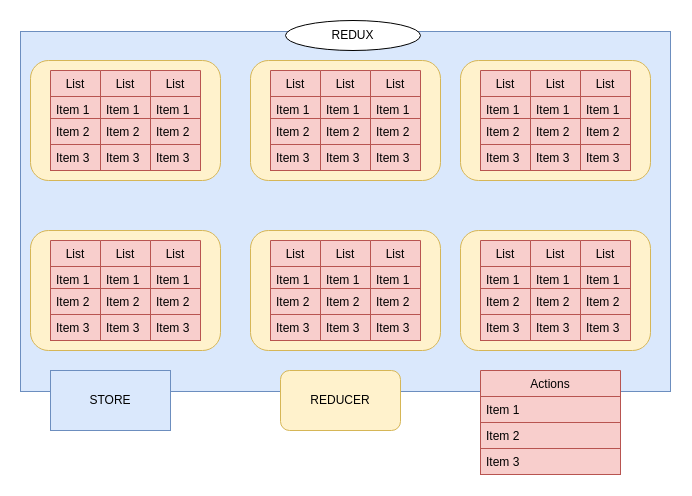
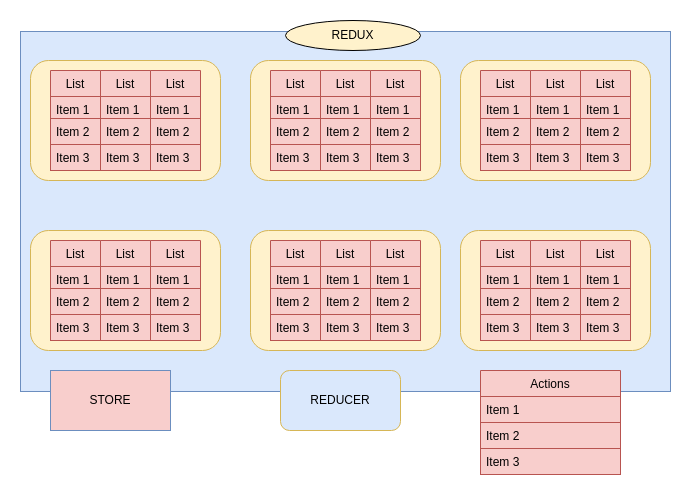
node "REDUX": fillcolor #ffffff -> #fff2cc
node "STORE": fillcolor #dae8fc -> #f8cecc
node "REDUCER": fillcolor #fff2cc -> #dae8fc
